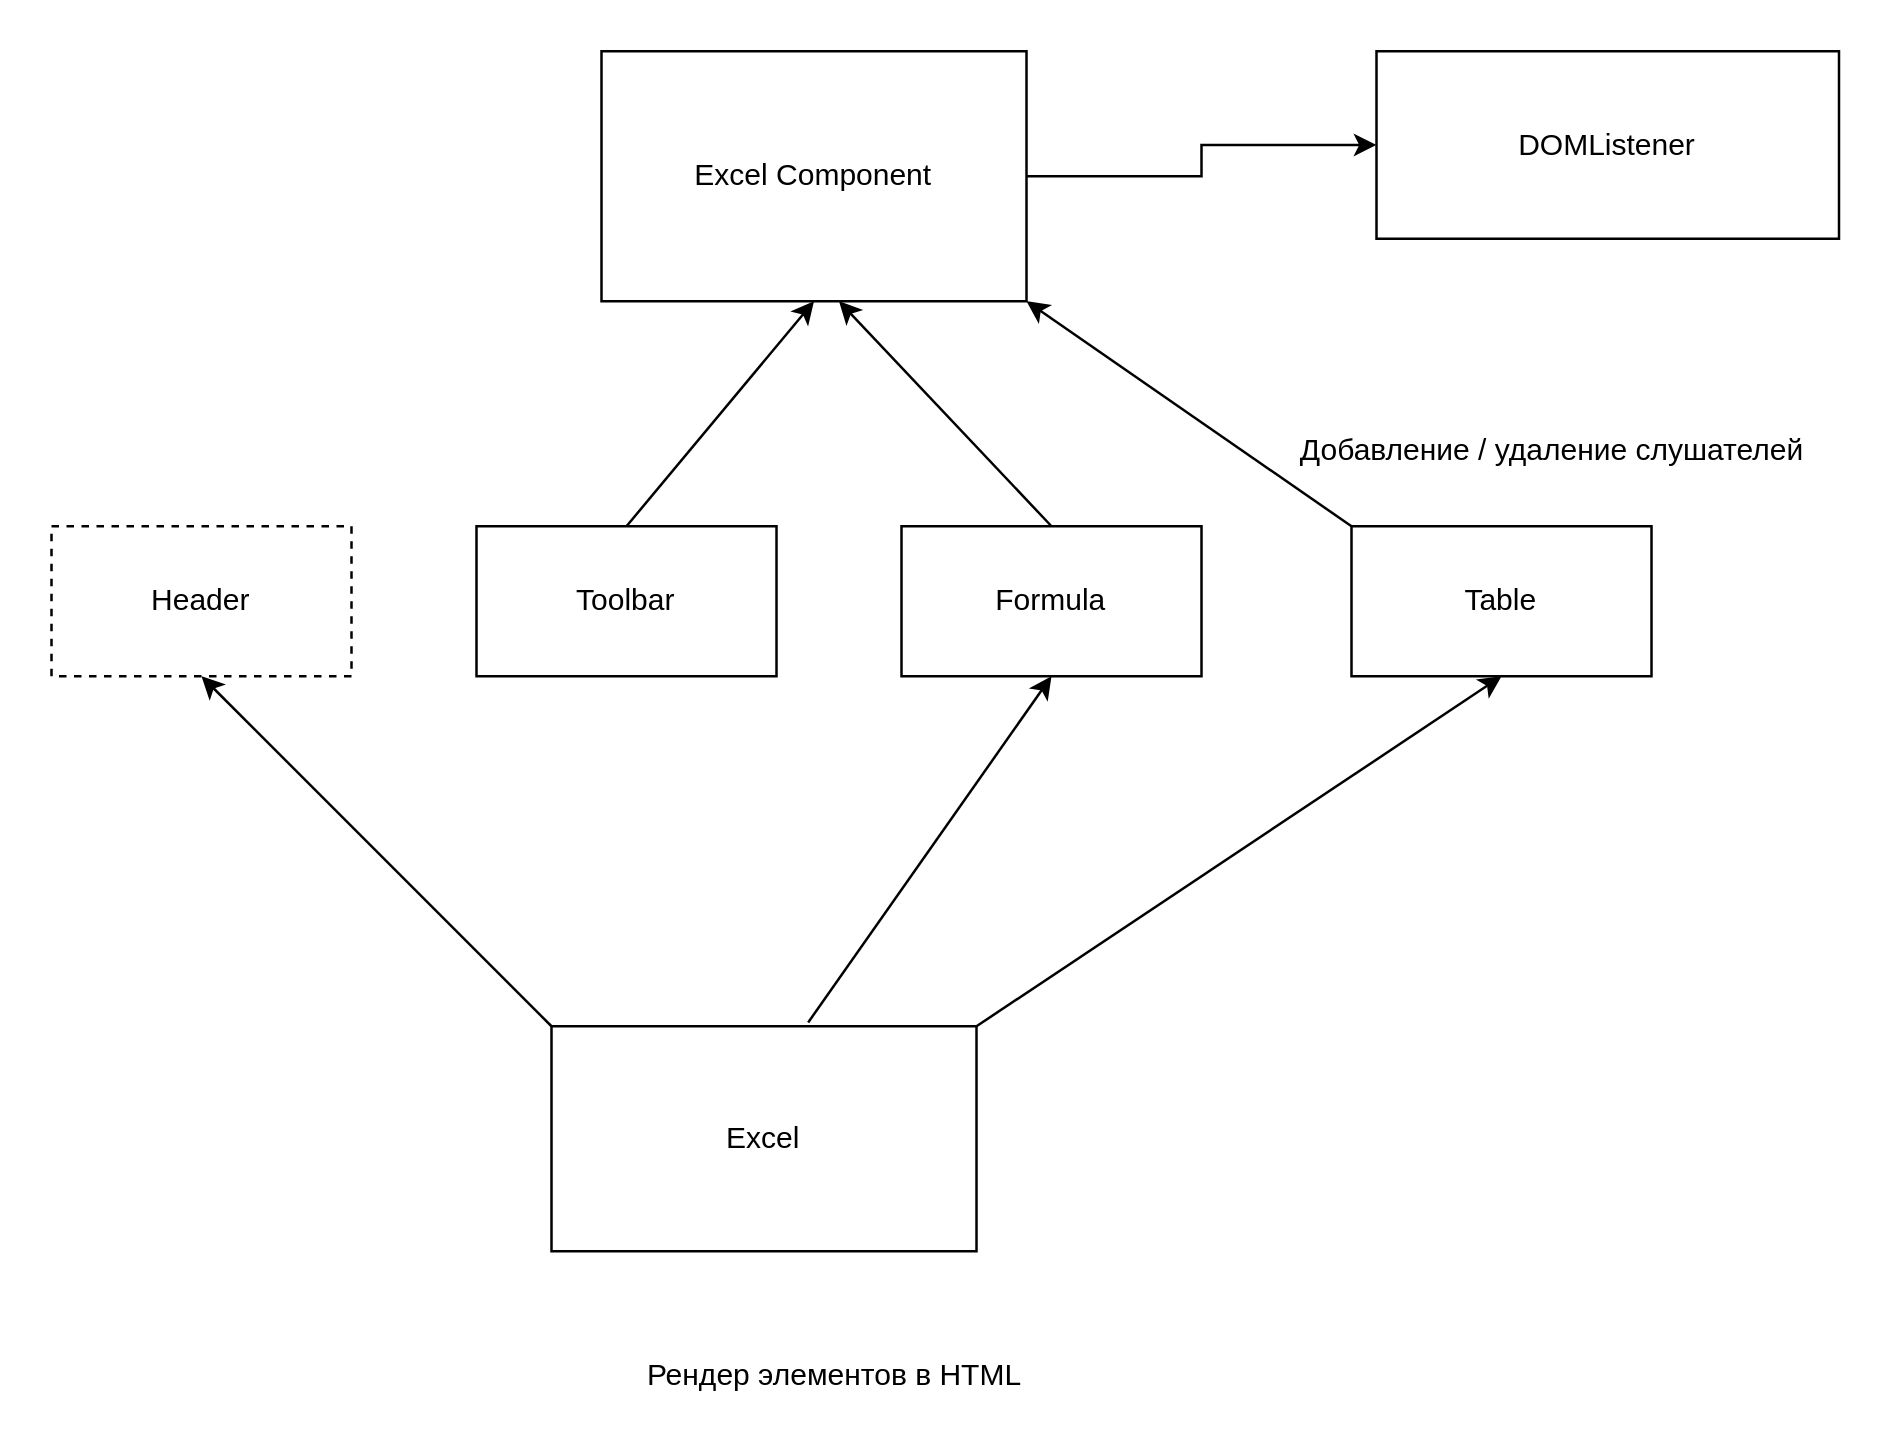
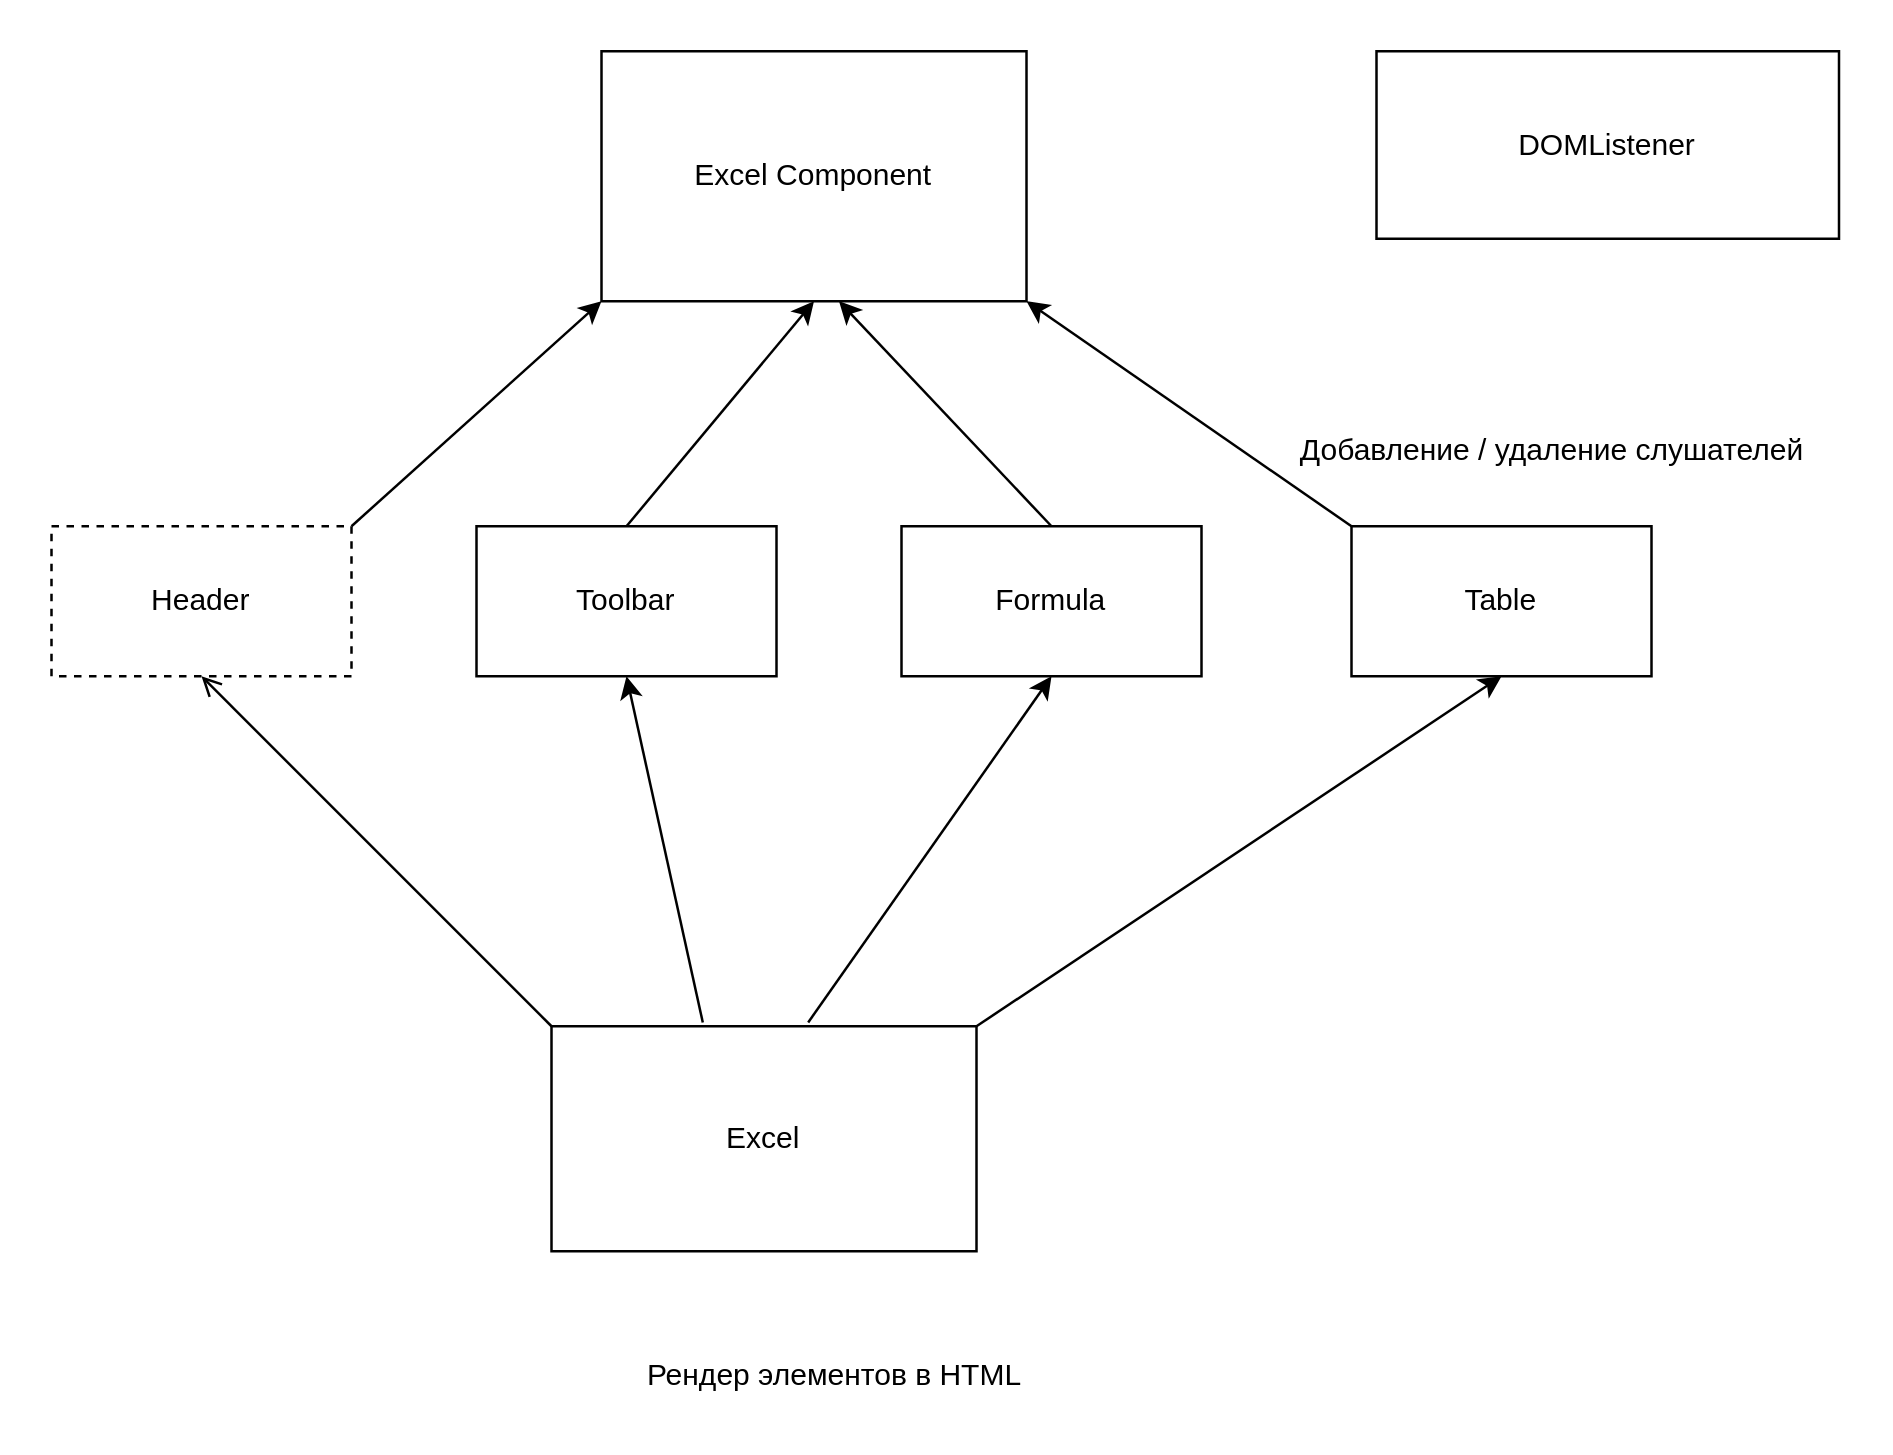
edge "Excel Component" -> "DOMListener": removed
edge "Header" -> "Excel Component": added
edge "Excel" -> "Header": arrowhead classic -> open
edge "Excel" -> "Toolbar": added
